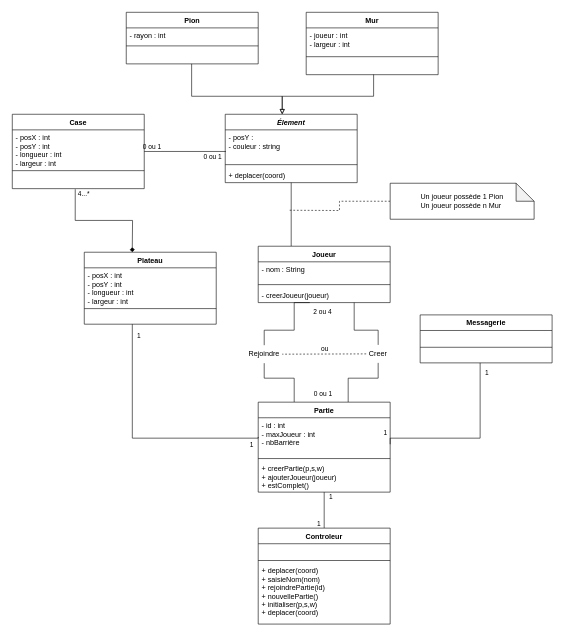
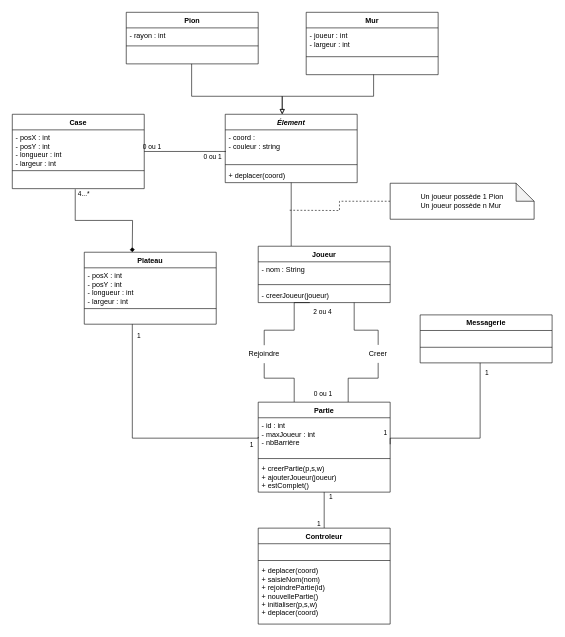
node "- posY : - couleur : string": label "- posY : - couleur : string" -> "- coord : - couleur : string"
edge "Creer" -- "Rejoindre": removed, label "ou"
